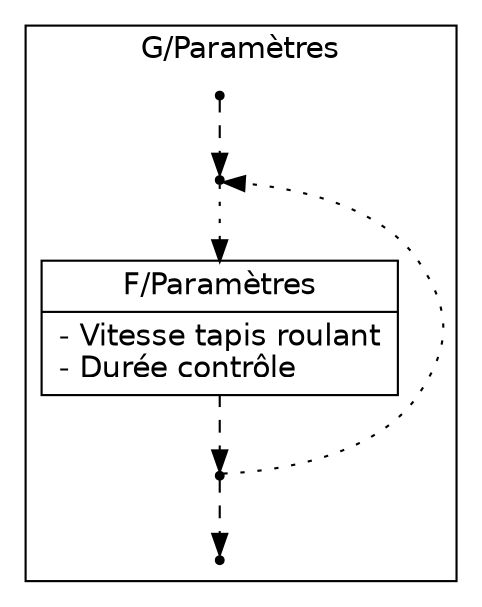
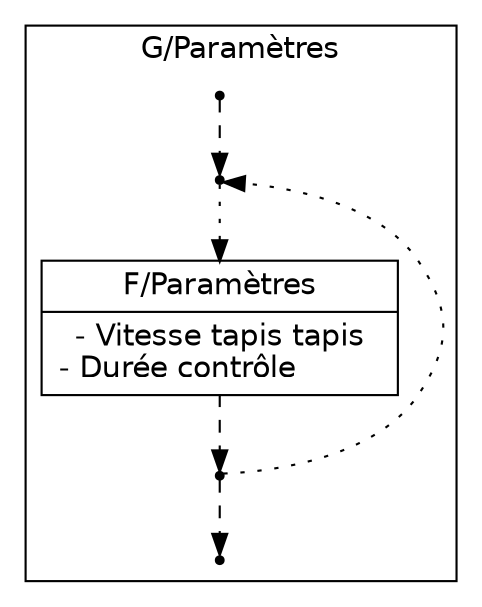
node "F/Paramètres": text "- Vitesse tapis roulant" -> "- Vitesse tapis tapis"
